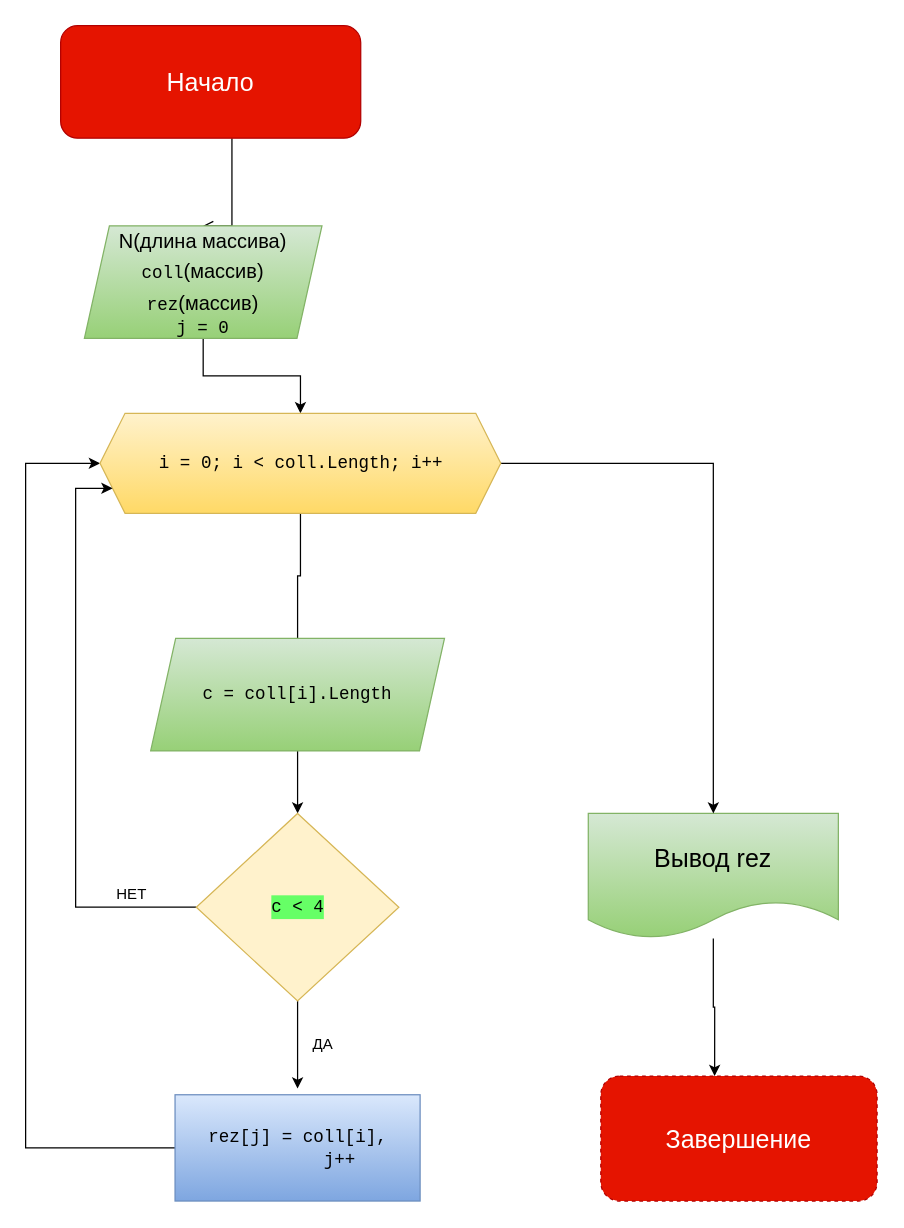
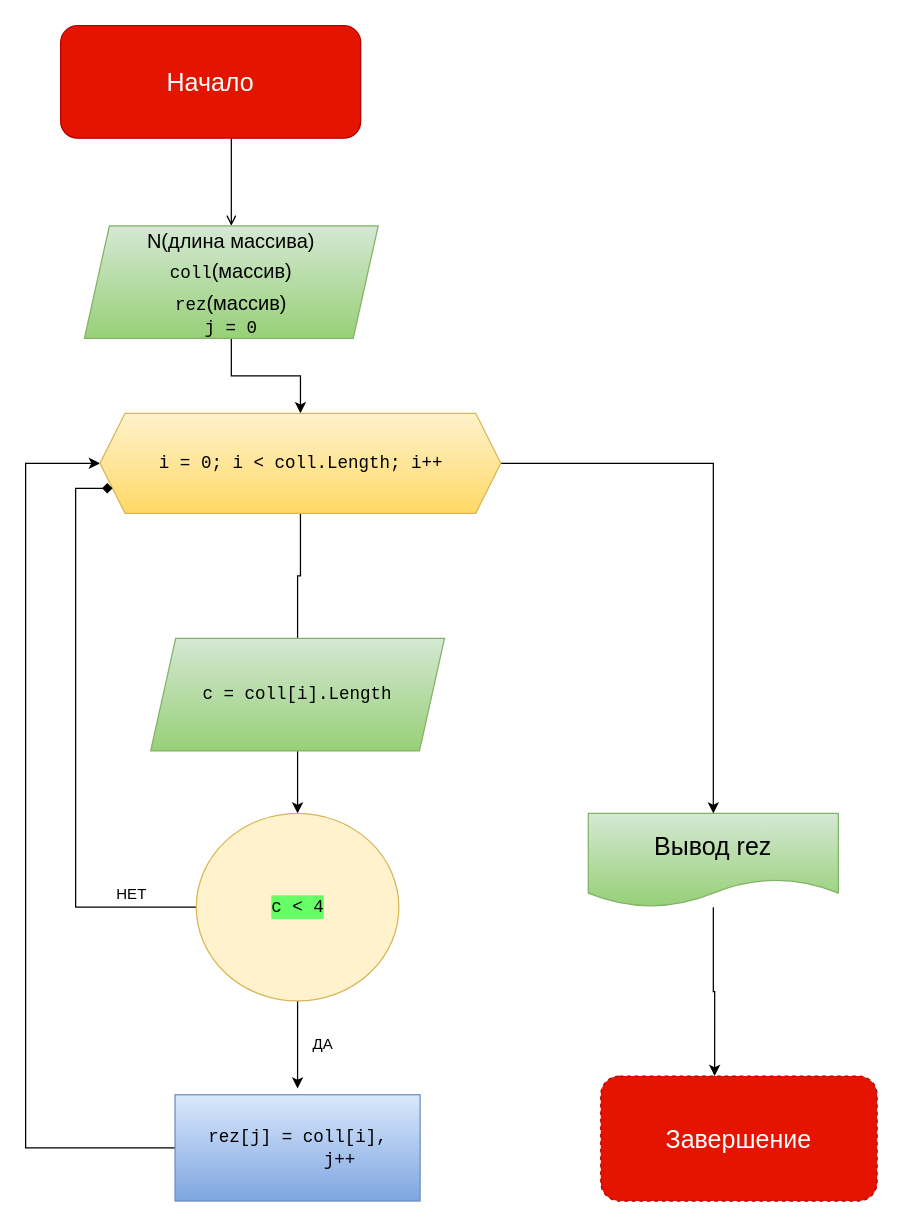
node "N(длина массива) coll(массив) rez(массив) j = 0": size 238x113 -> 294x113
edge "c < 4" -> "i = 0; i < coll.Length; i++": arrowhead classic -> diamond
node "Вывод rez": size 250x125 -> 250x94
node "c < 4": shape diamond -> ellipse
